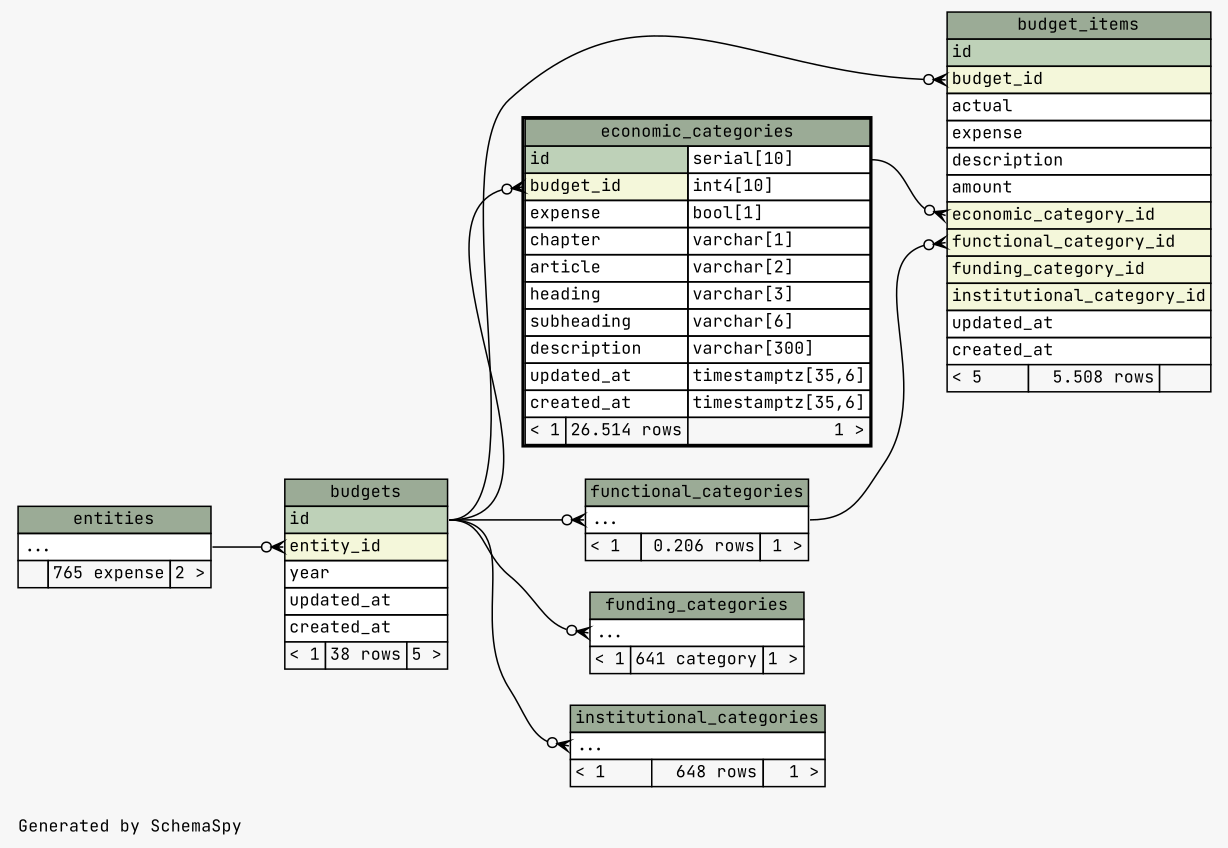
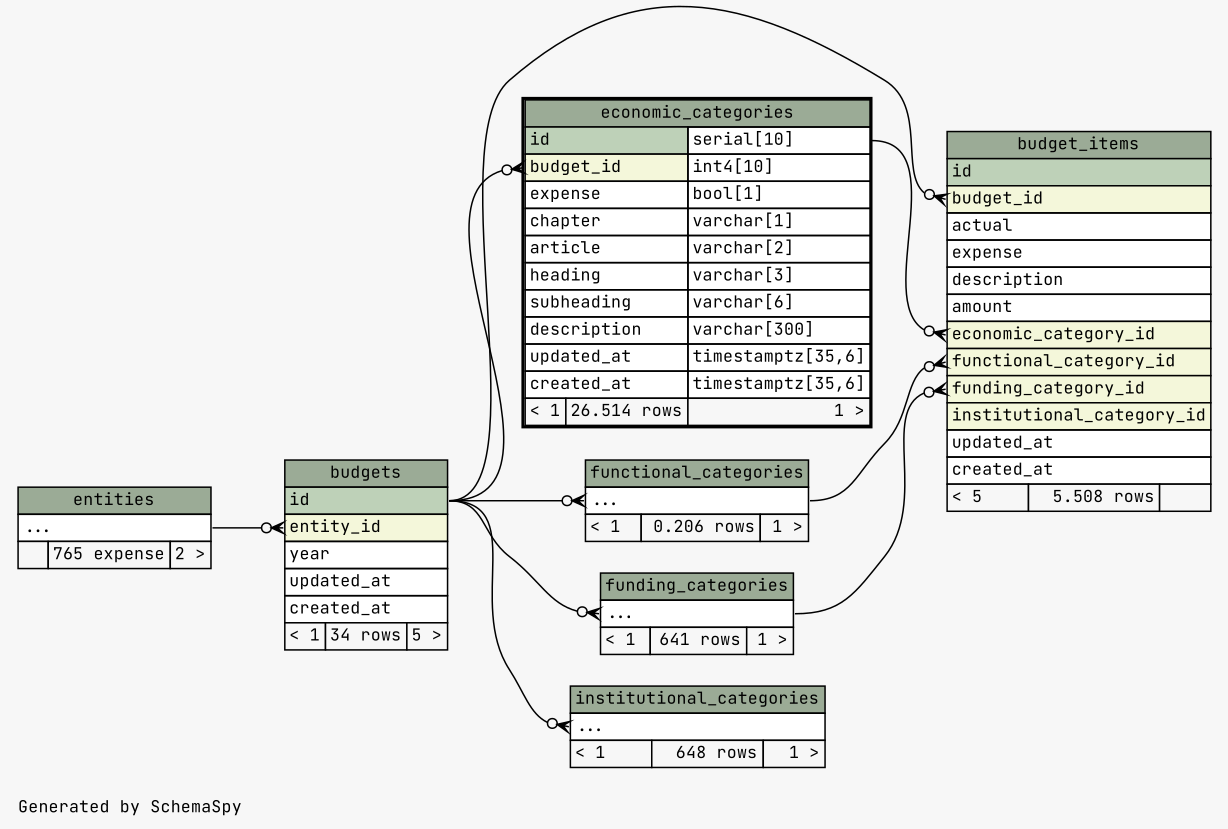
edge "funding_categories" -> "budget_items": added
node "budgets": text "38 rows" -> "34 rows"
node "funding_categories": text "641 category" -> "641 rows"
